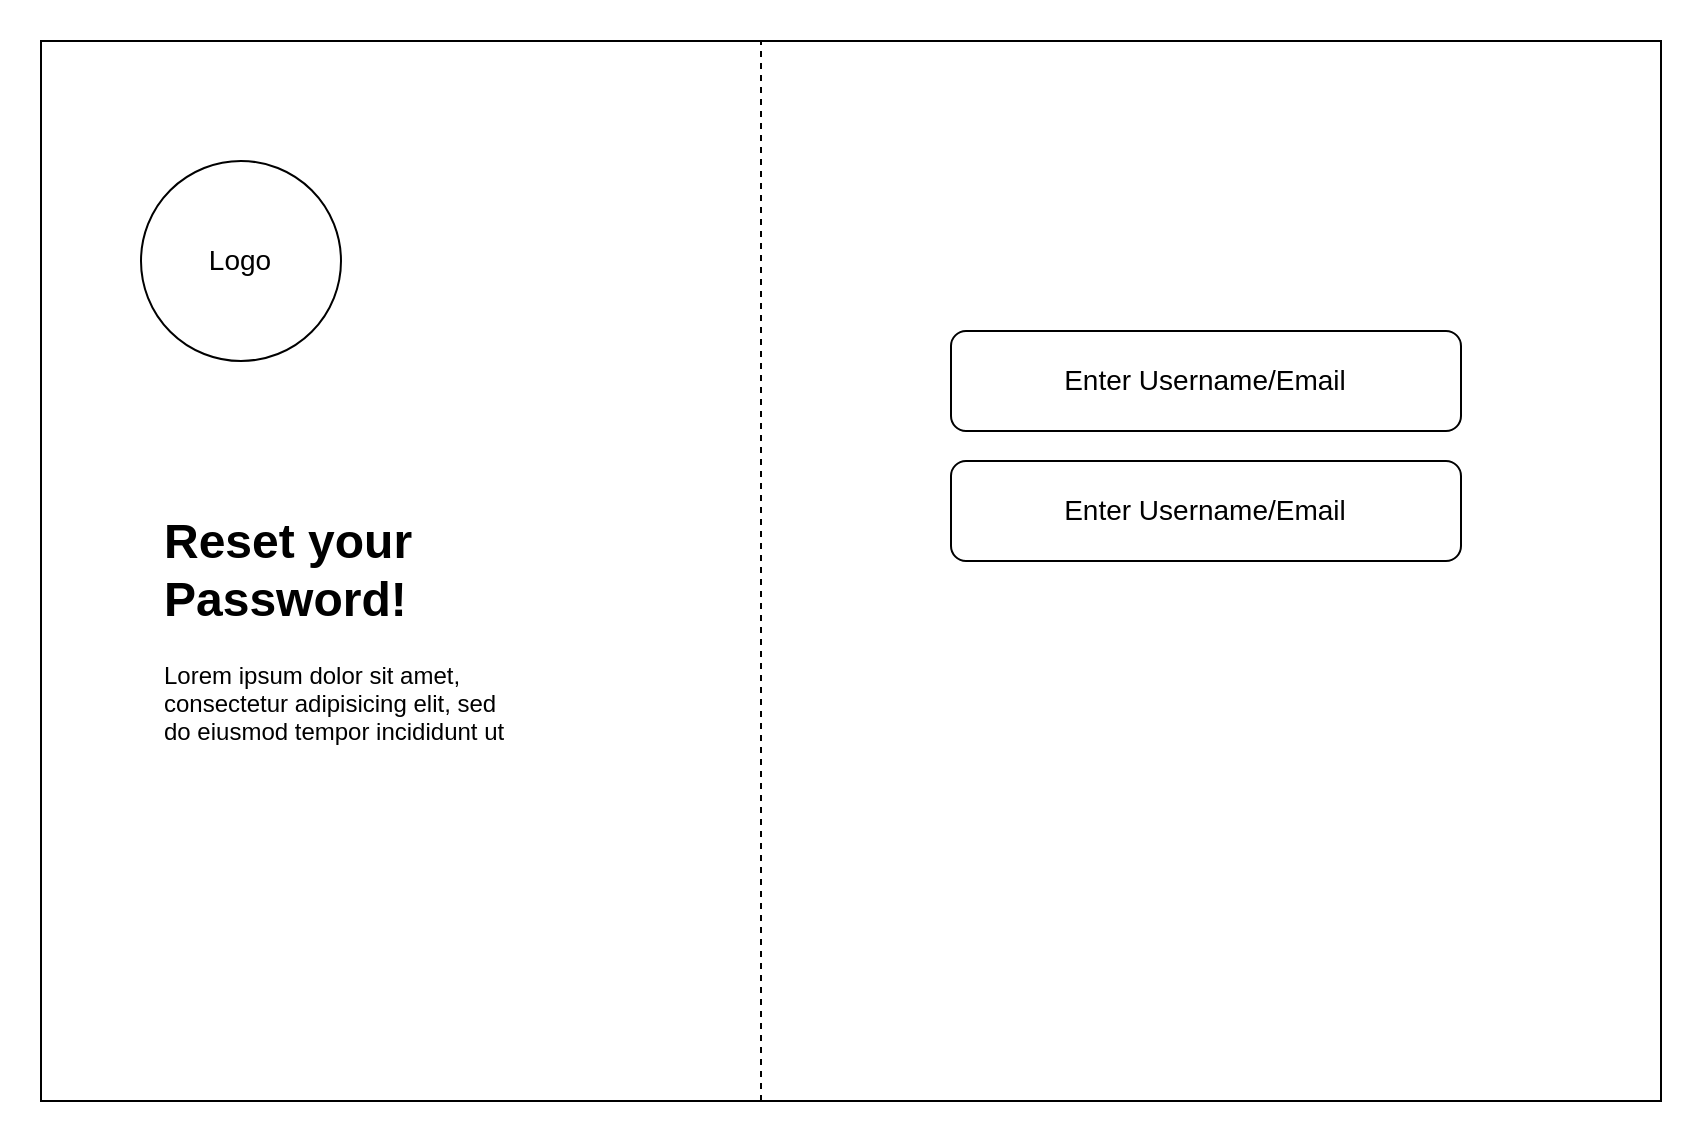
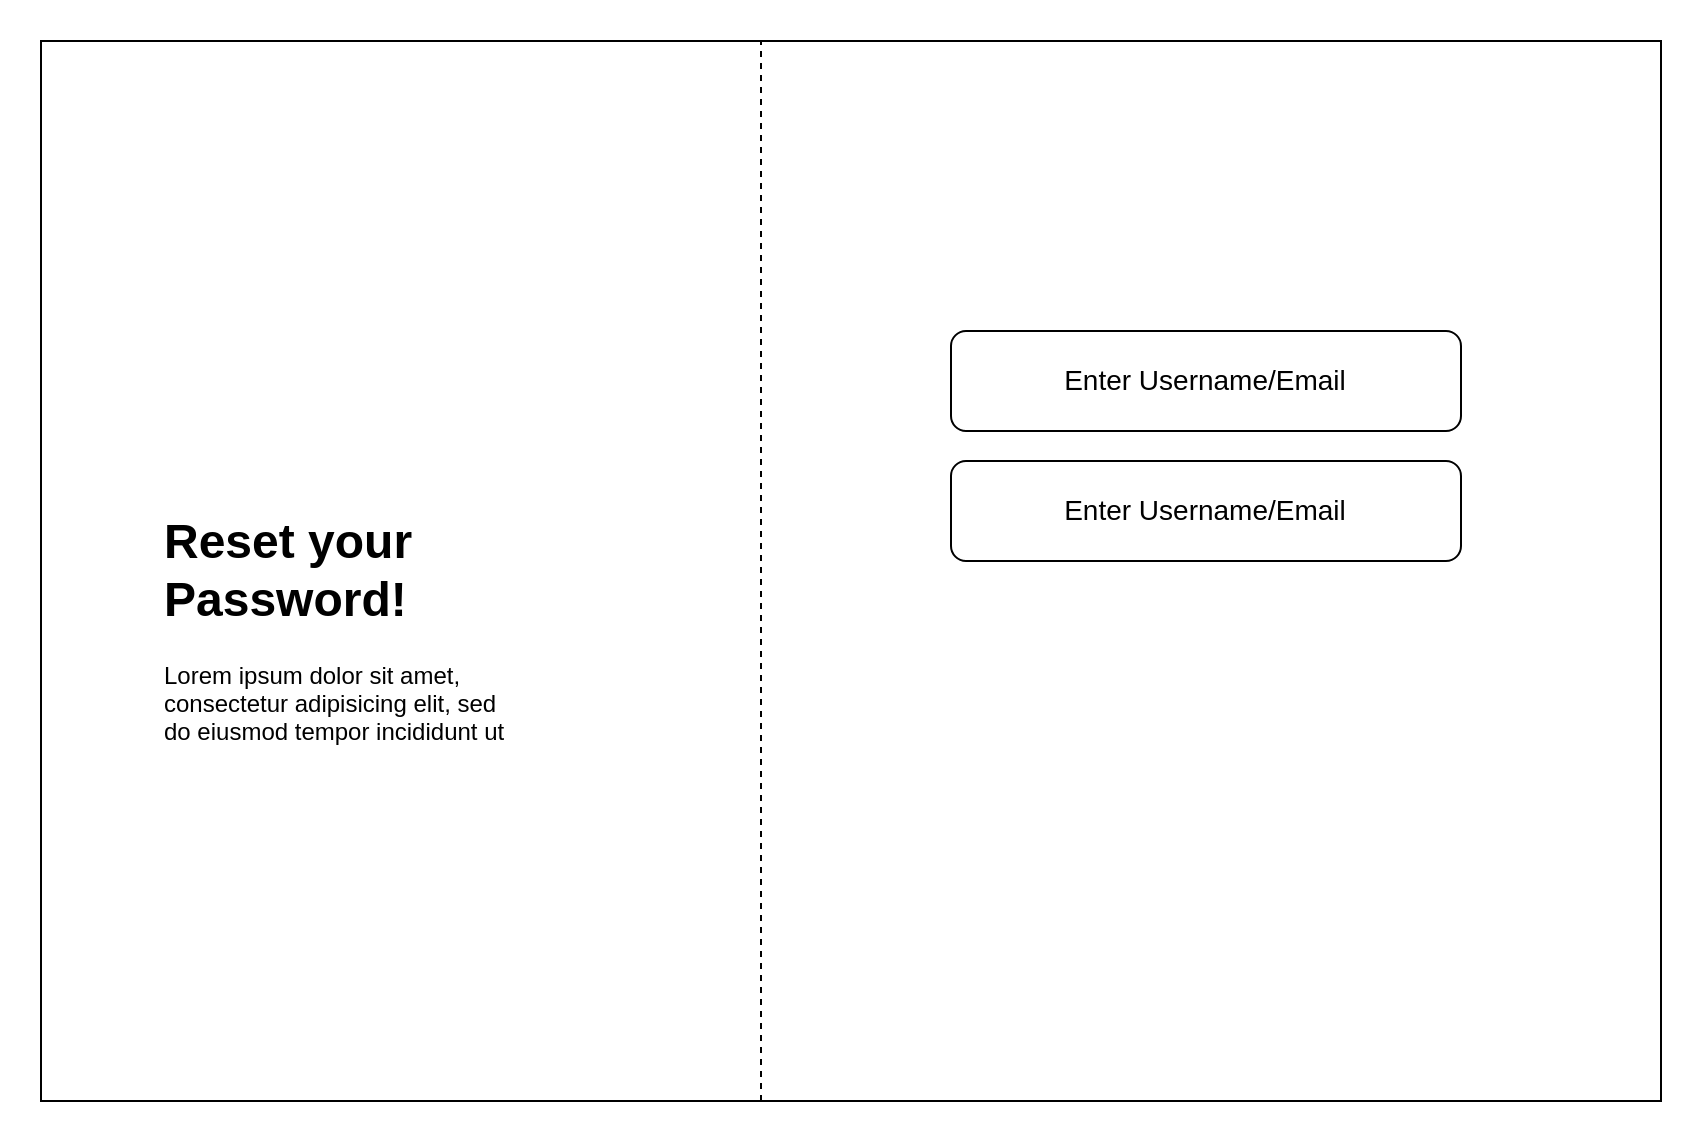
node "Logo": removed
